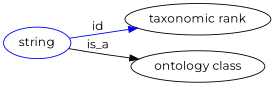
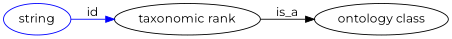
edge "string" -> "ontology class": now "taxonomic rank" -> "ontology class"
